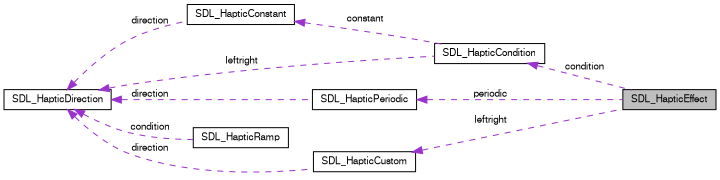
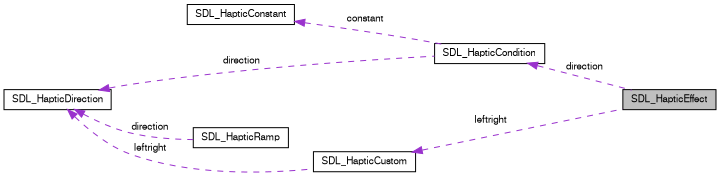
edge "SDL_HapticConstant" -> "SDL_HapticDirection": removed, label "direction"
edge "SDL_HapticCondition" -> "SDL_HapticDirection": label " leftright" -> " direction"
edge "SDL_HapticEffect" -> "SDL_HapticCondition": label " condition" -> " direction"
node "SDL_HapticPeriodic": removed
edge "SDL_HapticRamp" -> "SDL_HapticDirection": label " condition" -> " direction"
edge "SDL_HapticCustom" -> "SDL_HapticDirection": label " direction" -> " leftright"
